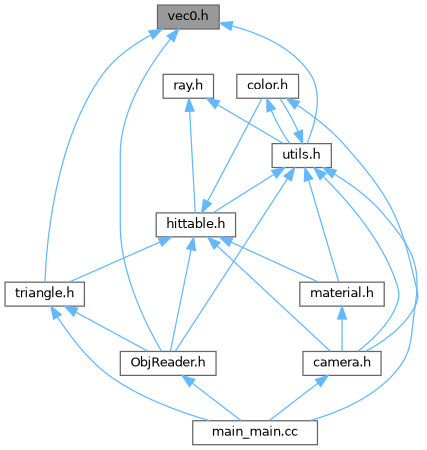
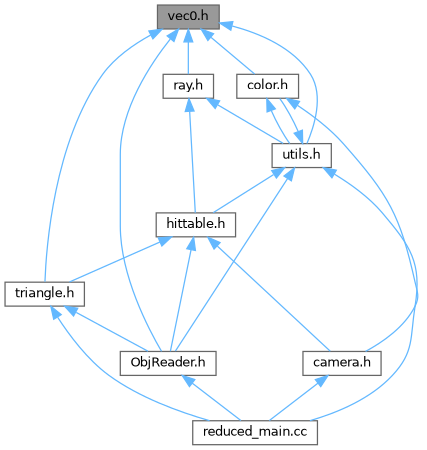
edge "ray.h" -> "vec0.h": added
edge "color.h" -> "hittable.h": now "color.h" -> "vec0.h"
edge "camera.h" -> "utils.h": removed
node "material.h": removed
node "main_main.cc": label "main_main.cc" -> "reduced_main.cc"
